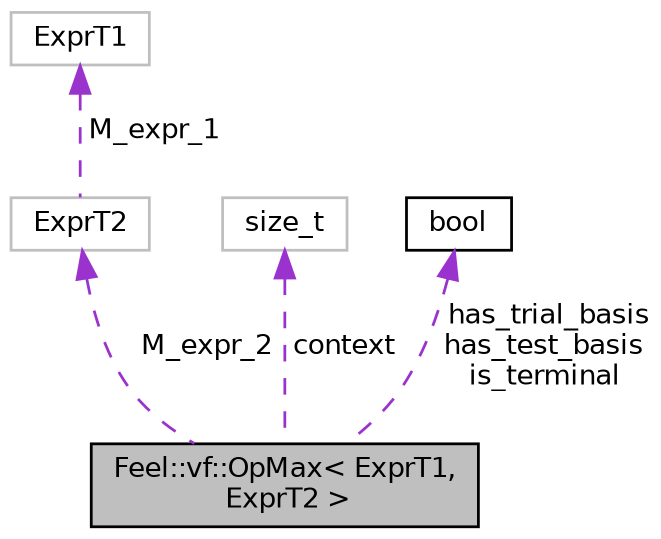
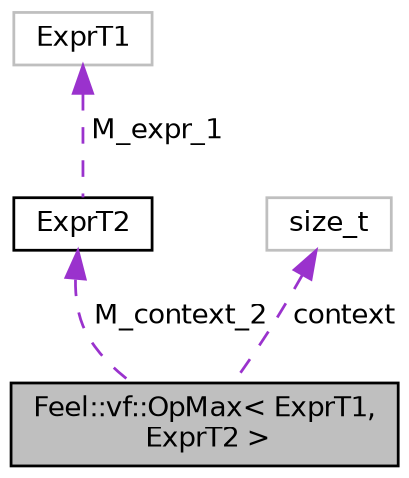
node "ExprT2": color grey75 -> black
node "bool": removed
edge "Feel::vf::OpMax< ExprT1, ExprT2 >" -> "ExprT2": label " M_expr_2" -> " M_context_2"
